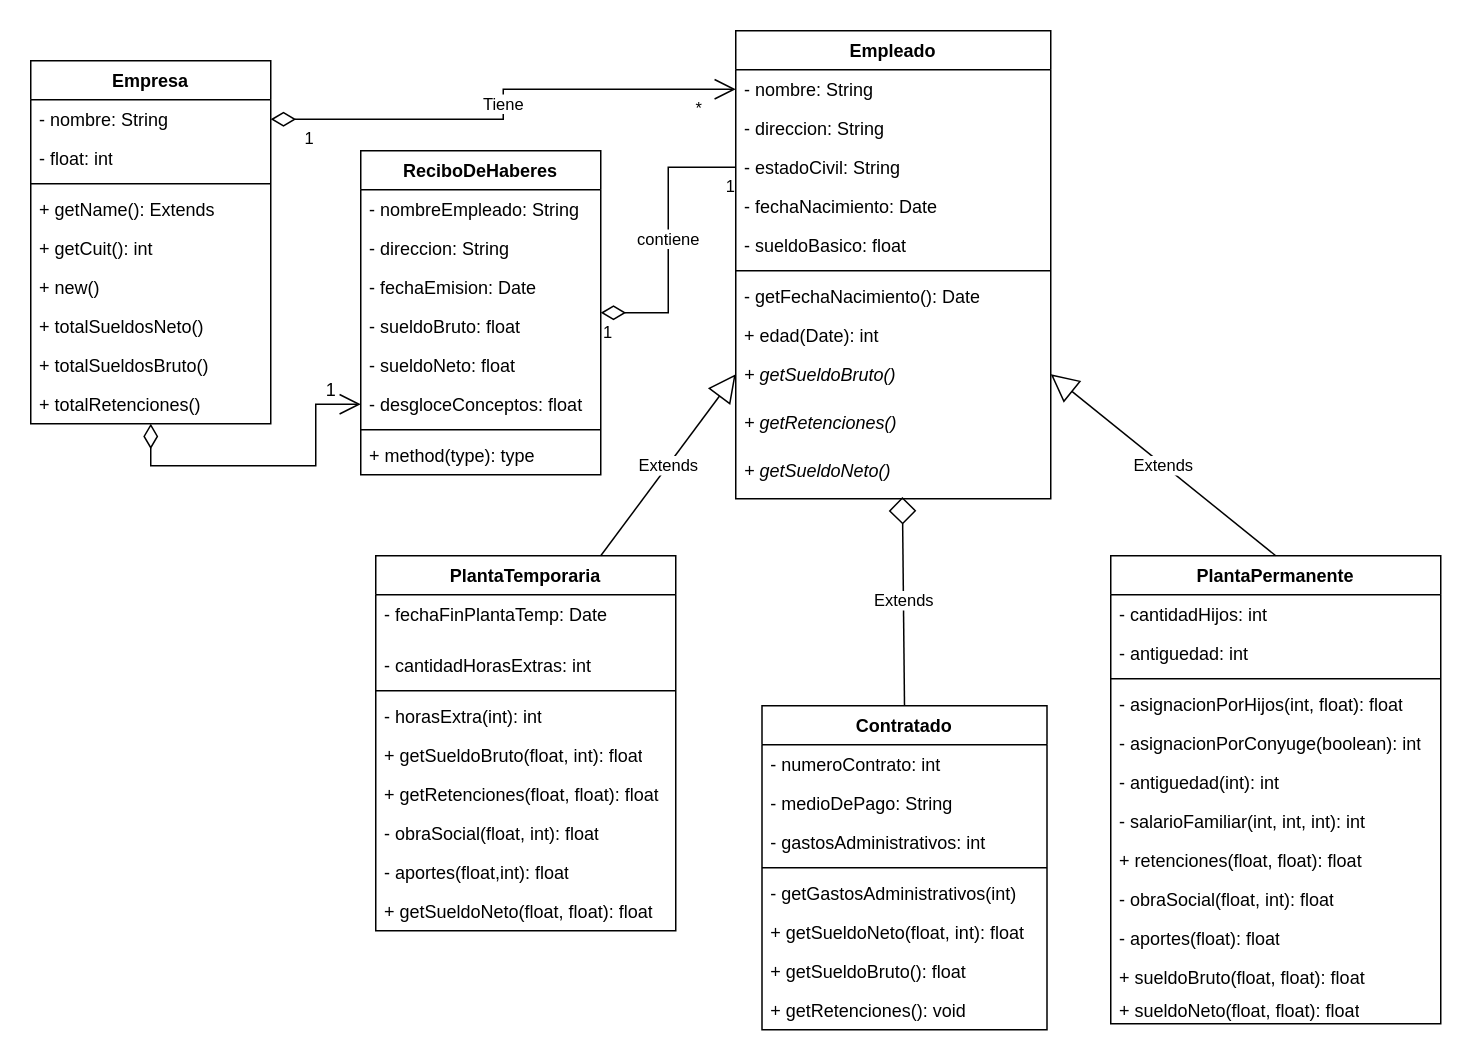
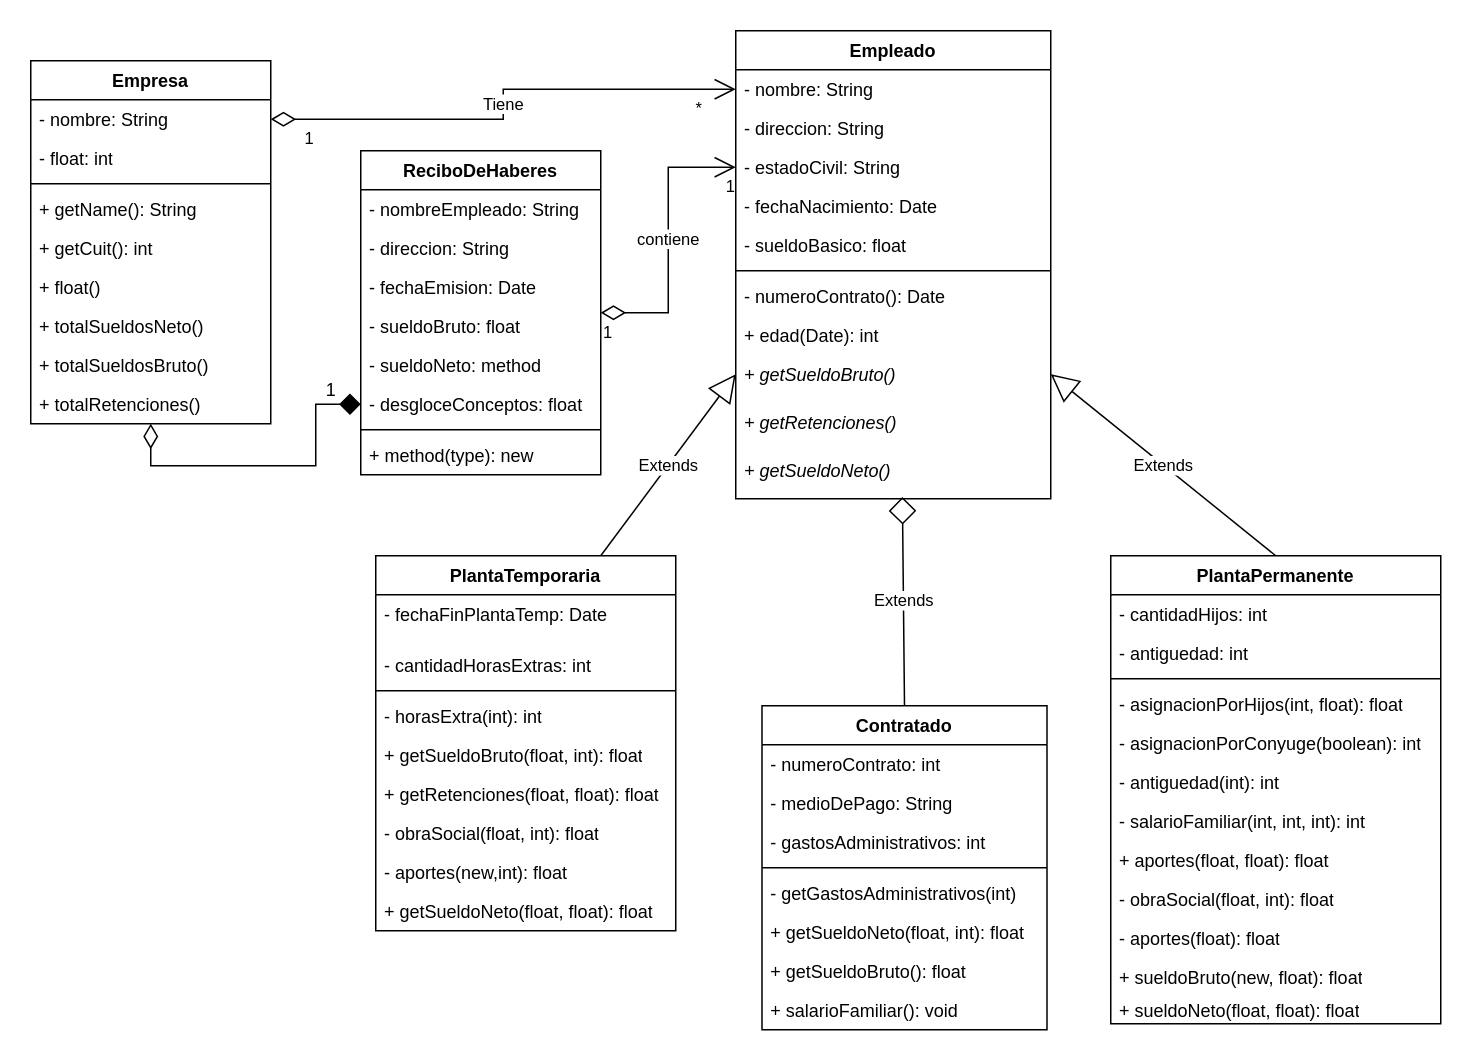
edge "- estadoCivil: String" -> "ReciboDeHaberes": arrowhead none -> open
node "+ getName(): Extends": label "+ getName(): Extends" -> "+ getName(): String"
node "+ new()": label "+ new()" -> "+ float()"
node "- getFechaNacimiento(): Date": label "- getFechaNacimiento(): Date" -> "- numeroContrato(): Date"
node "- sueldoNeto: float": label "- sueldoNeto: float" -> "- sueldoNeto: method"
edge "Empresa" -- "- desgloceConceptos: float": arrowhead open -> diamond
node "+ method(type): type": label "+ method(type): type" -> "+ method(type): new"
node "+ retenciones(float, float): float": label "+ retenciones(float, float): float" -> "+ aportes(float, float): float"
node "- aportes(float,int): float": label "- aportes(float,int): float" -> "- aportes(new,int): float"
node "+ sueldoBruto(float, float): float": label "+ sueldoBruto(float, float): float" -> "+ sueldoBruto(new, float): float"
node "+ getRetenciones(): void": label "+ getRetenciones(): void" -> "+ salarioFamiliar(): void"
